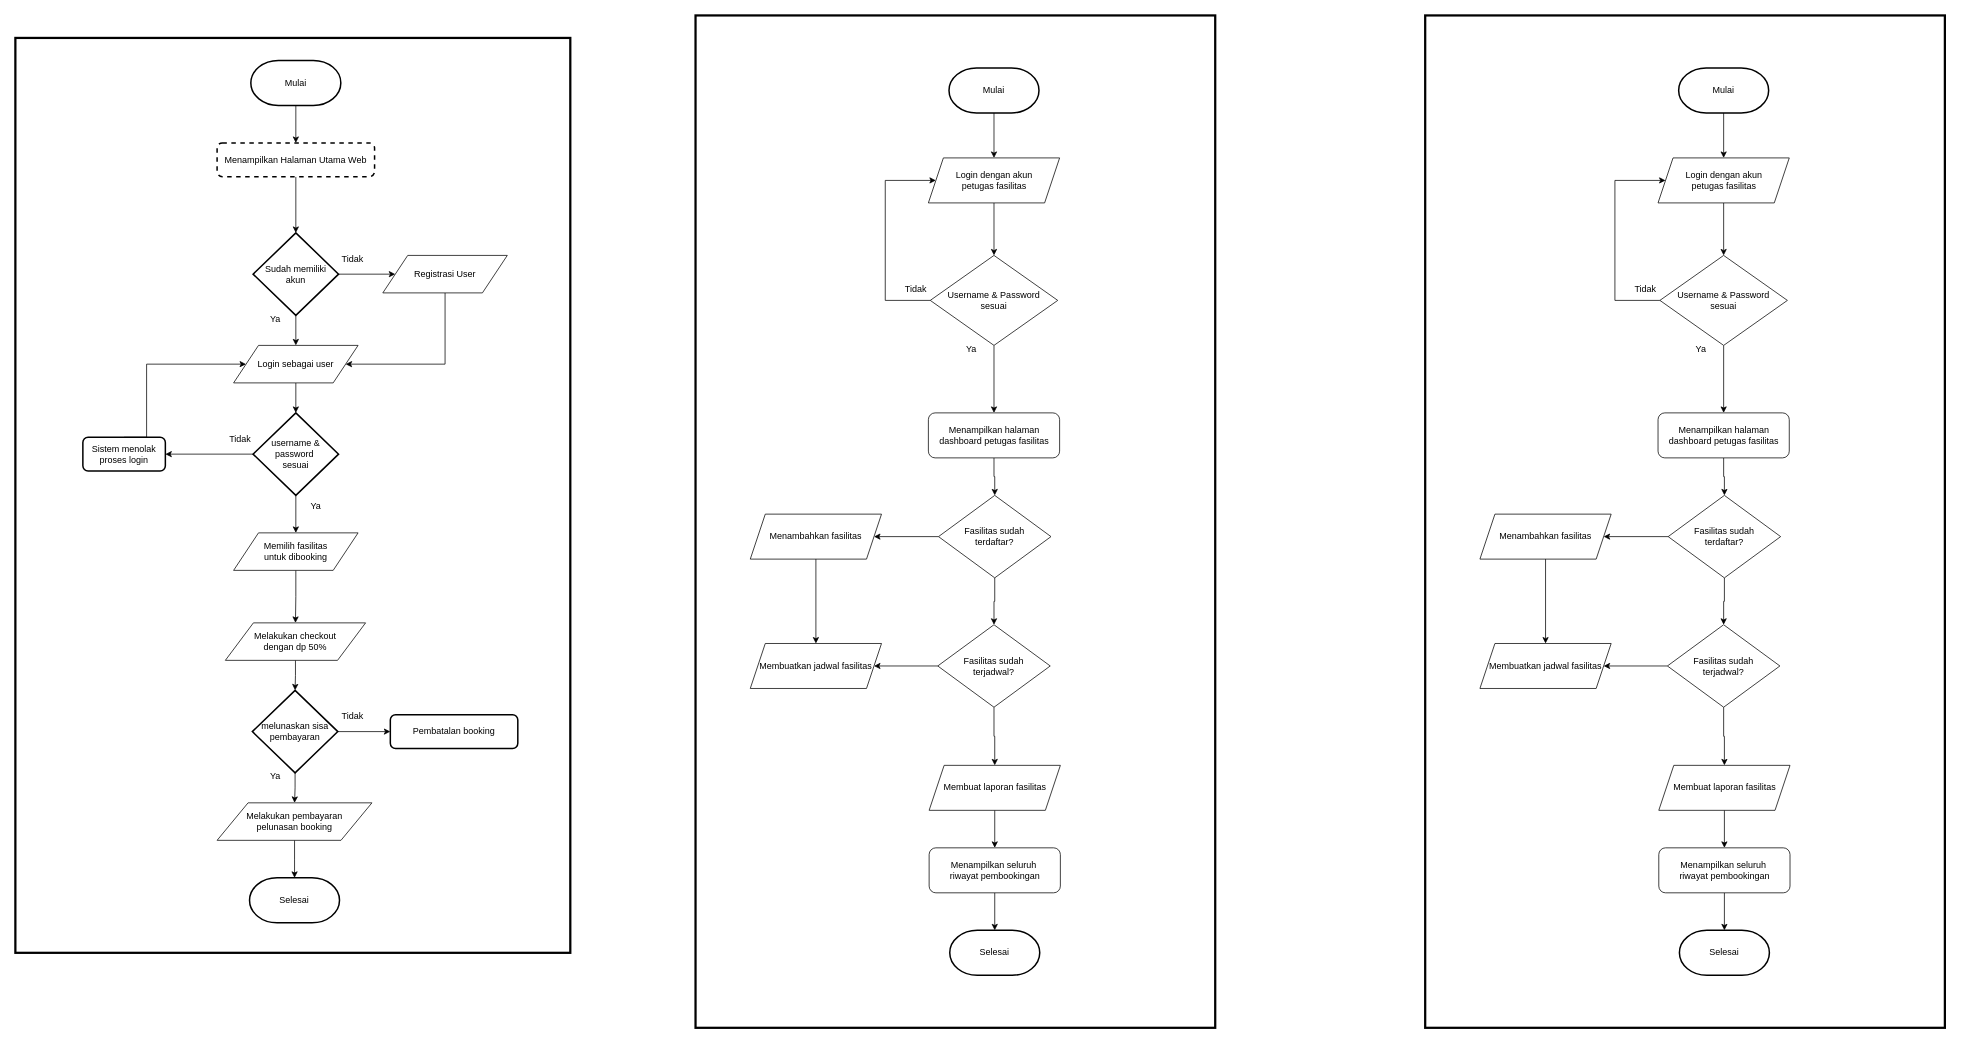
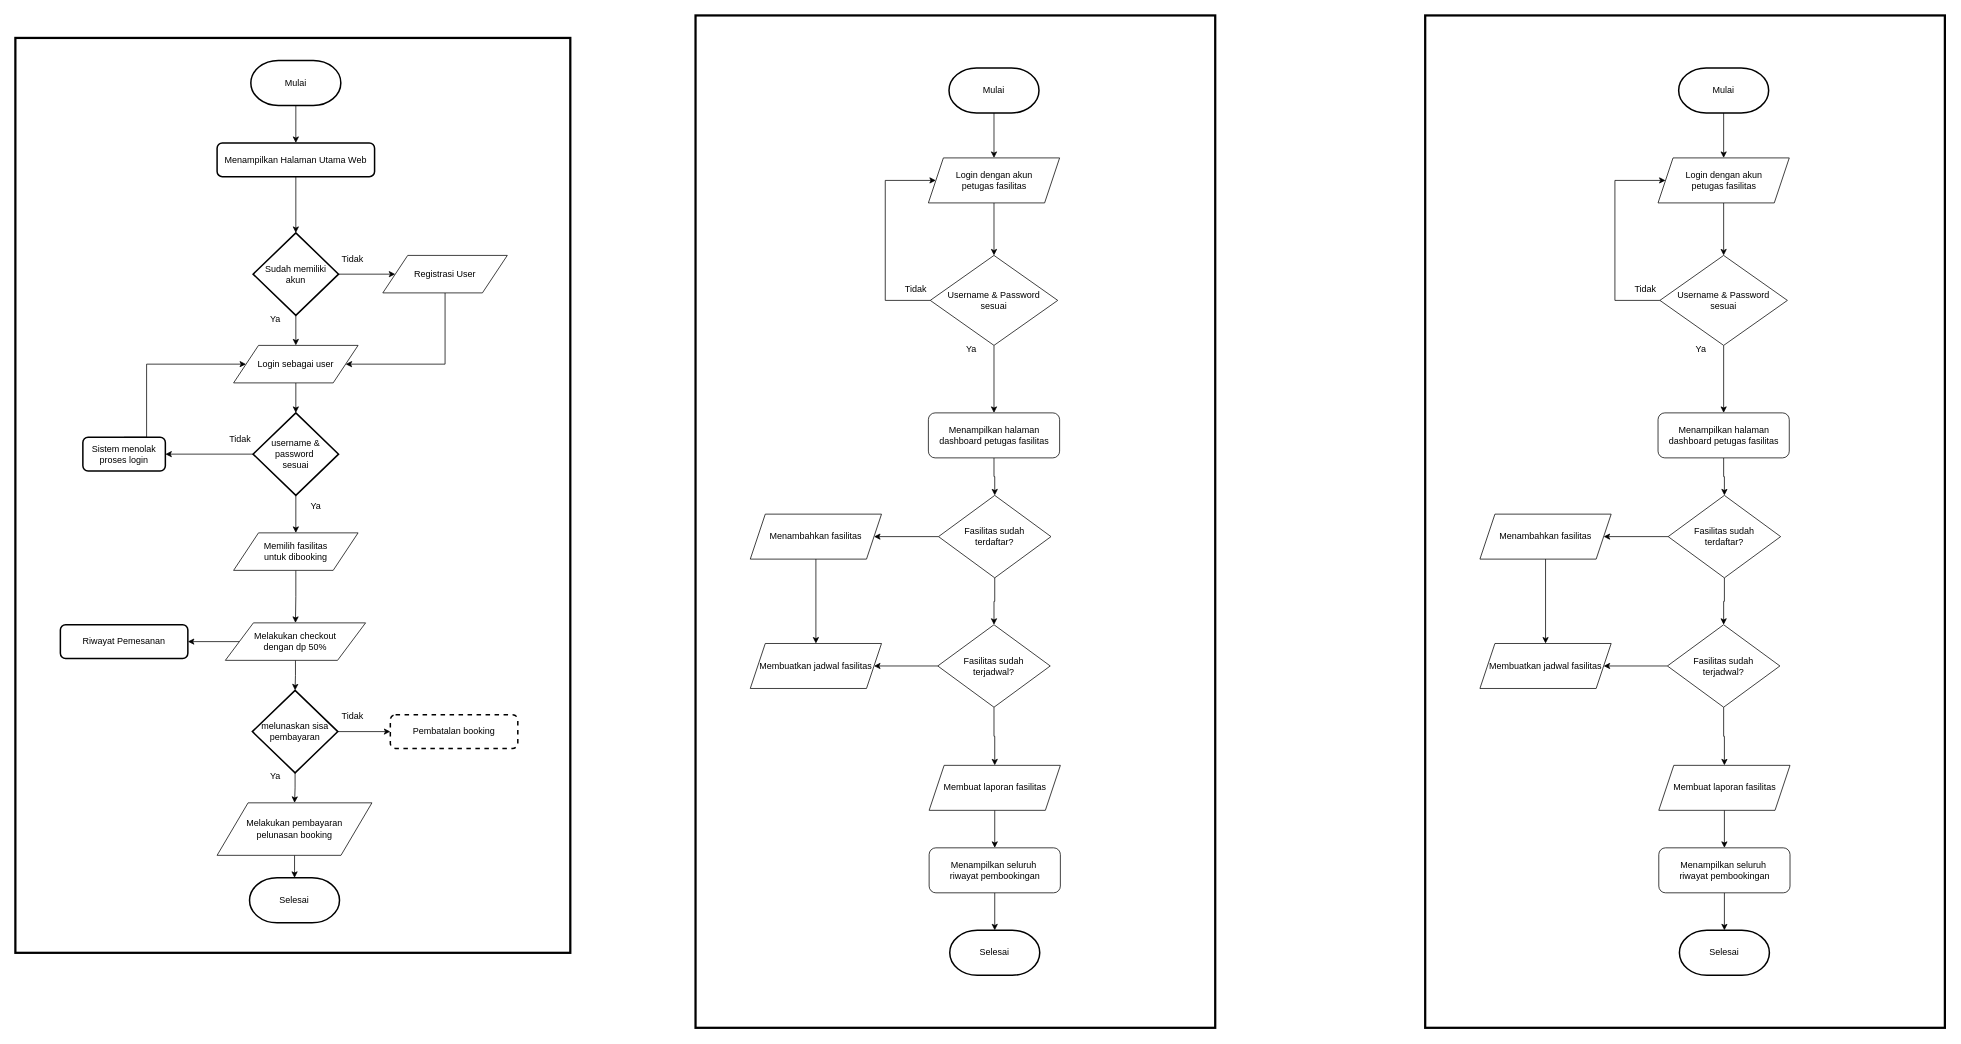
node "Menampilkan Halaman Utama Web": style dashed -> solid
node "Riwayat Pemesanan": added
edge "Melakukan checkout dengan dp 50%" -> "Riwayat Pemesanan": added
node "Pembatalan booking": style solid -> dashed
node "Melakukan pembayaran pelunasan booking": size 155x38 -> 155x53
